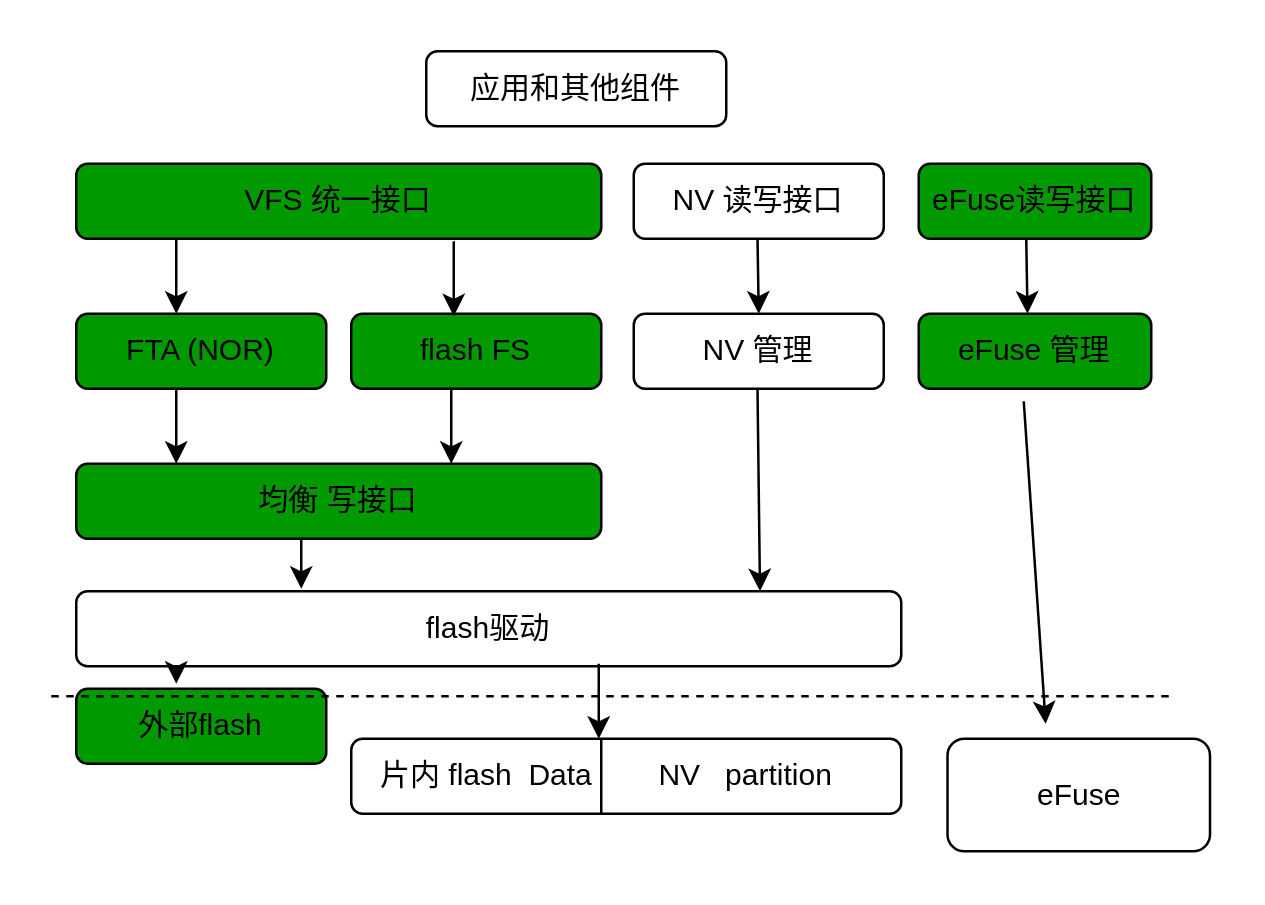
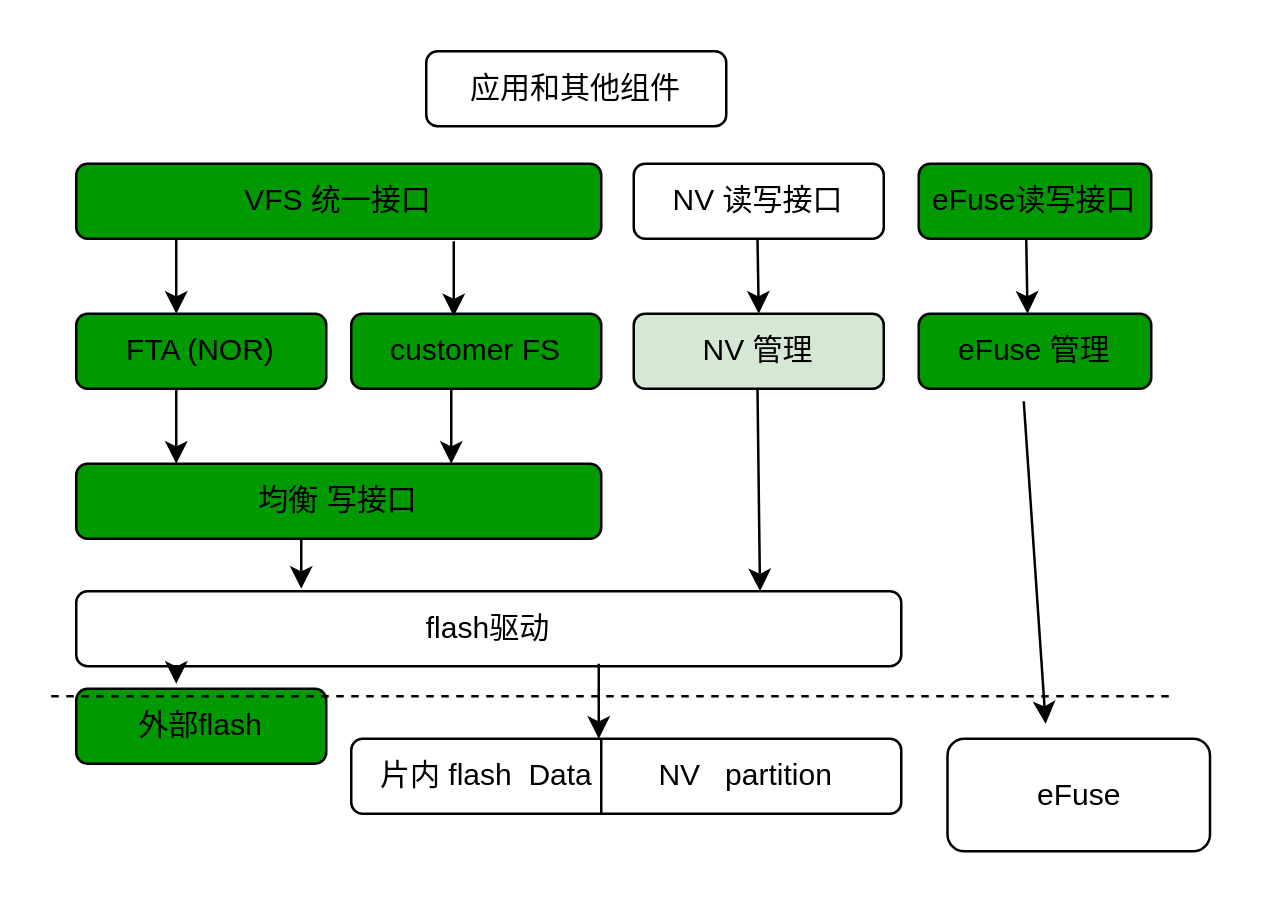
node "flash FS": label "flash FS" -> "customer FS"
node "NV 管理": fillcolor #ffffff -> #d5e8d4
